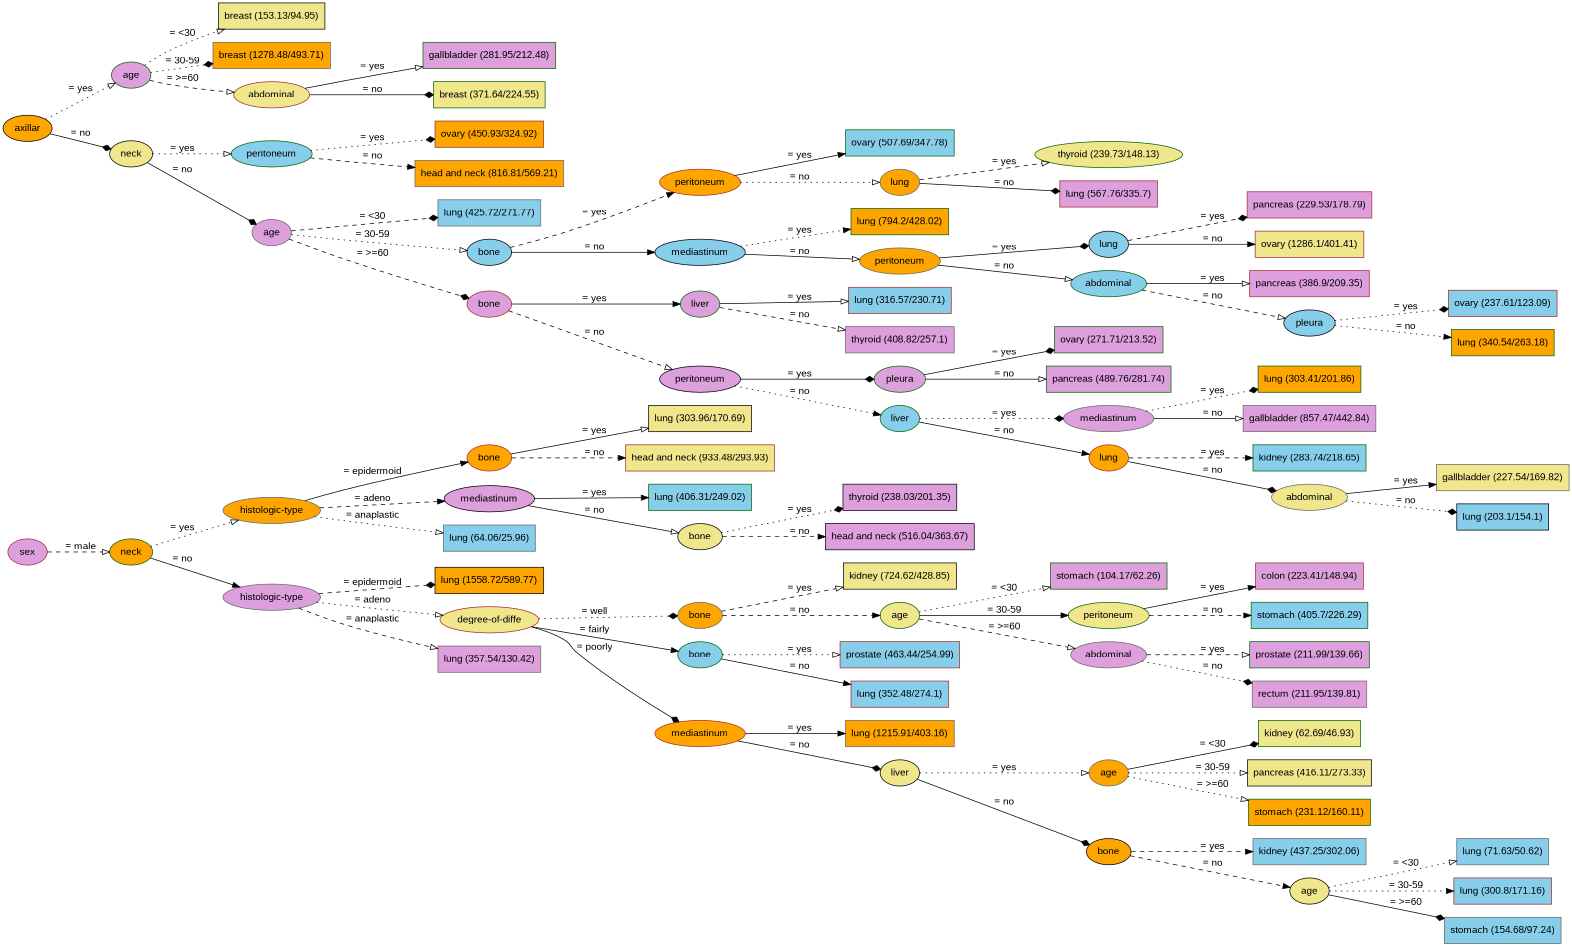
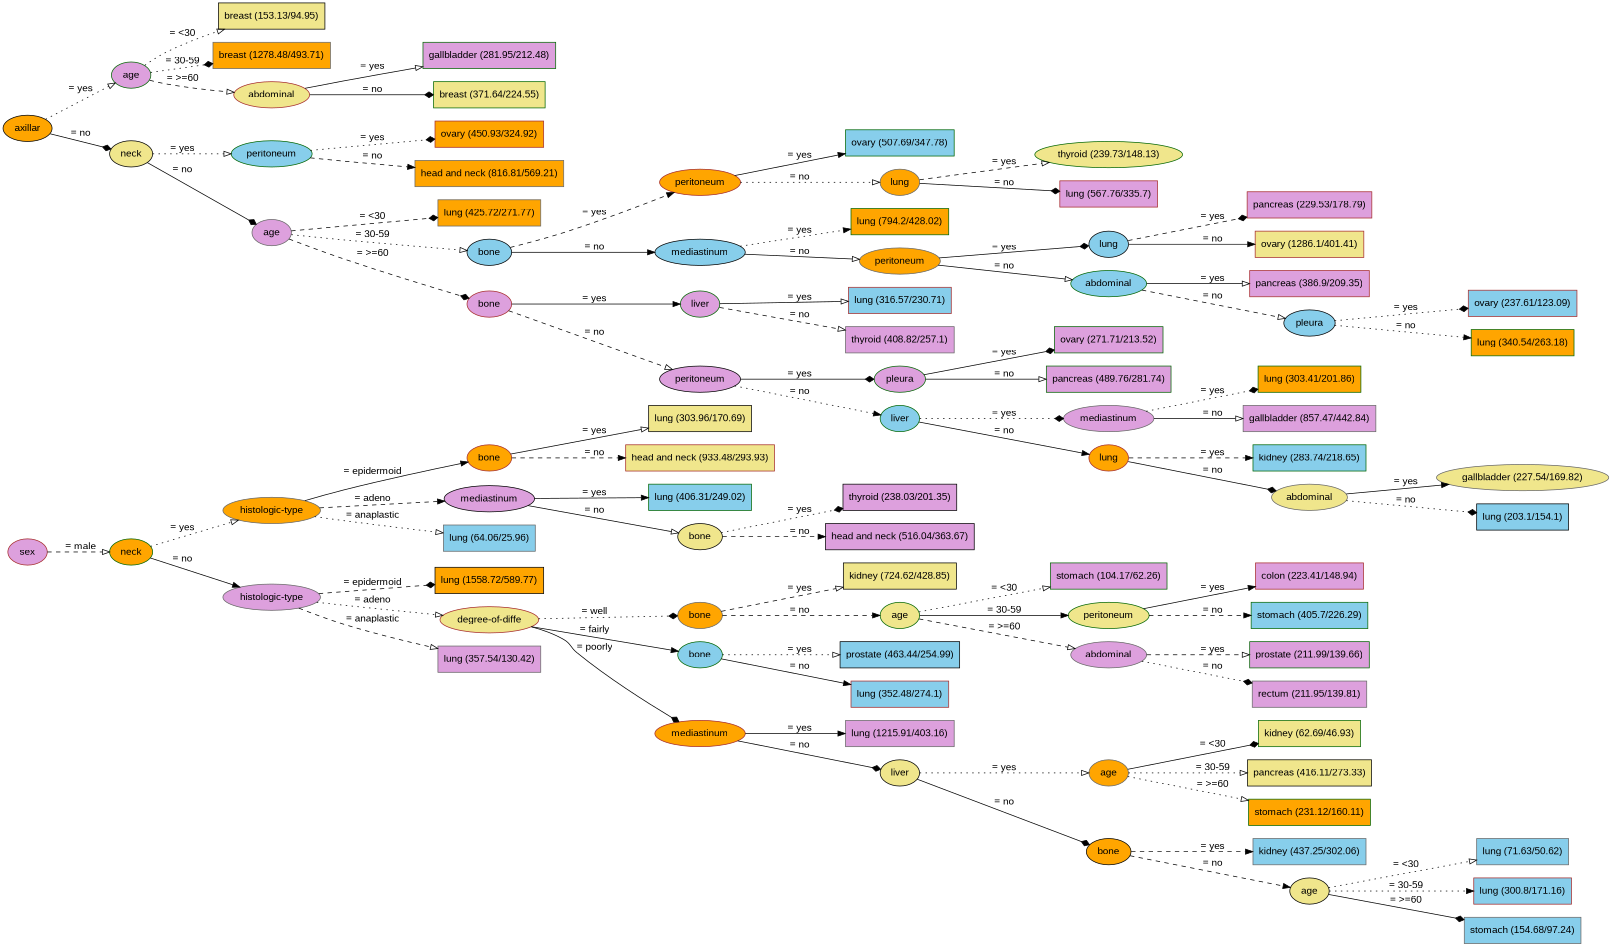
node "lung (425.72/271.77)": fillcolor skyblue -> orange
node "gallbladder (227.54/169.82)": shape box -> ellipse
node "prostate (463.44/254.99)": color brown -> black
node "lung (1215.91/403.16)": fillcolor orange -> plum
